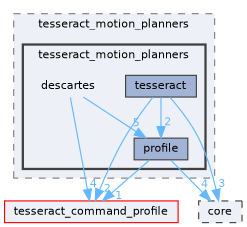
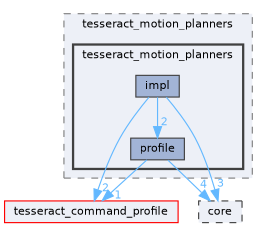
node "descartes": removed
node "tesseract": label "tesseract" -> "impl"
